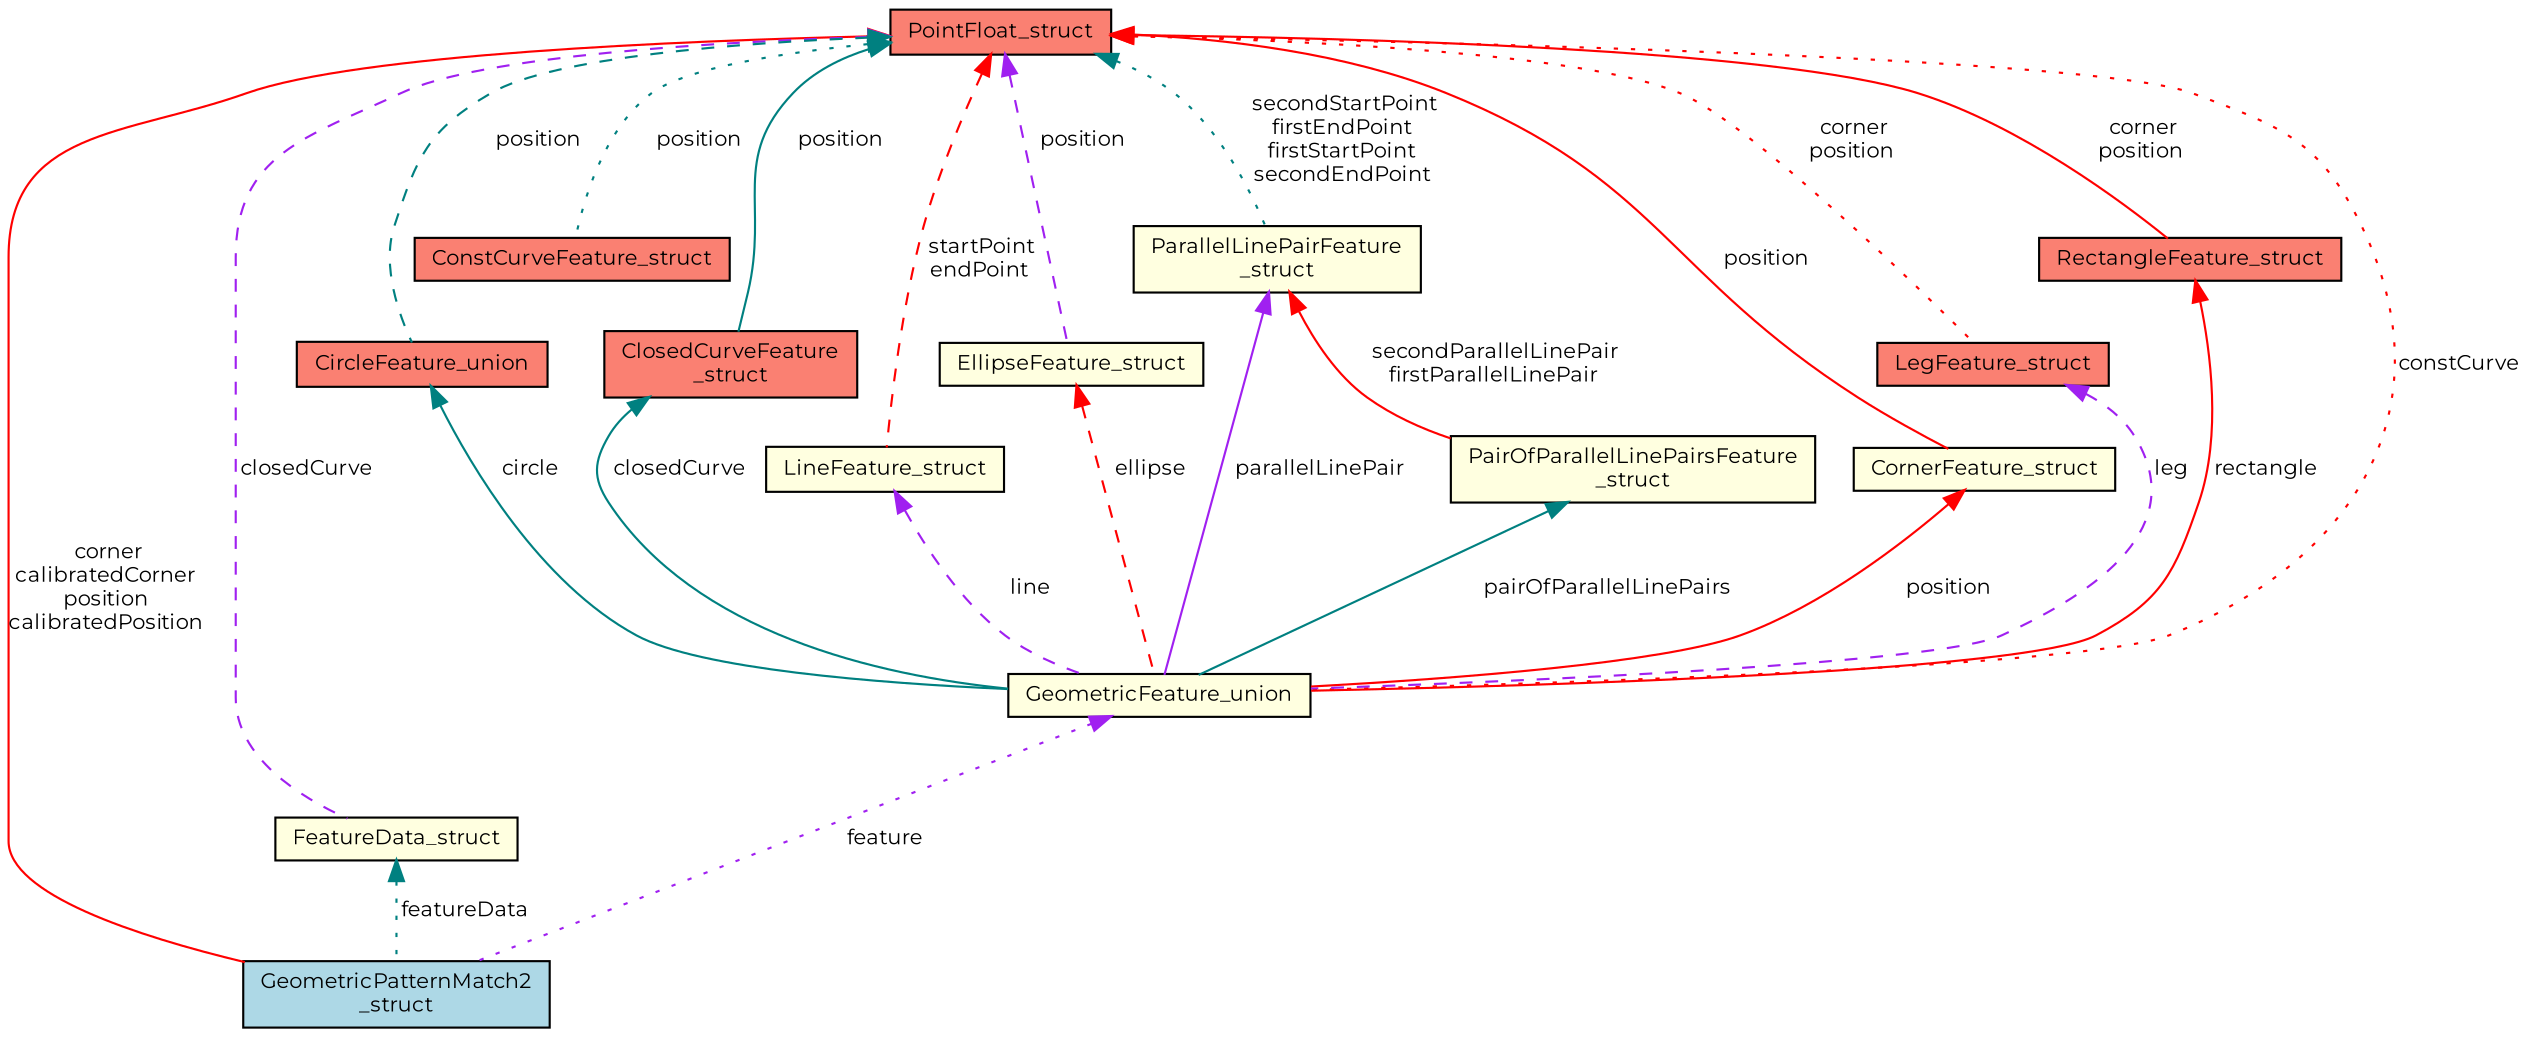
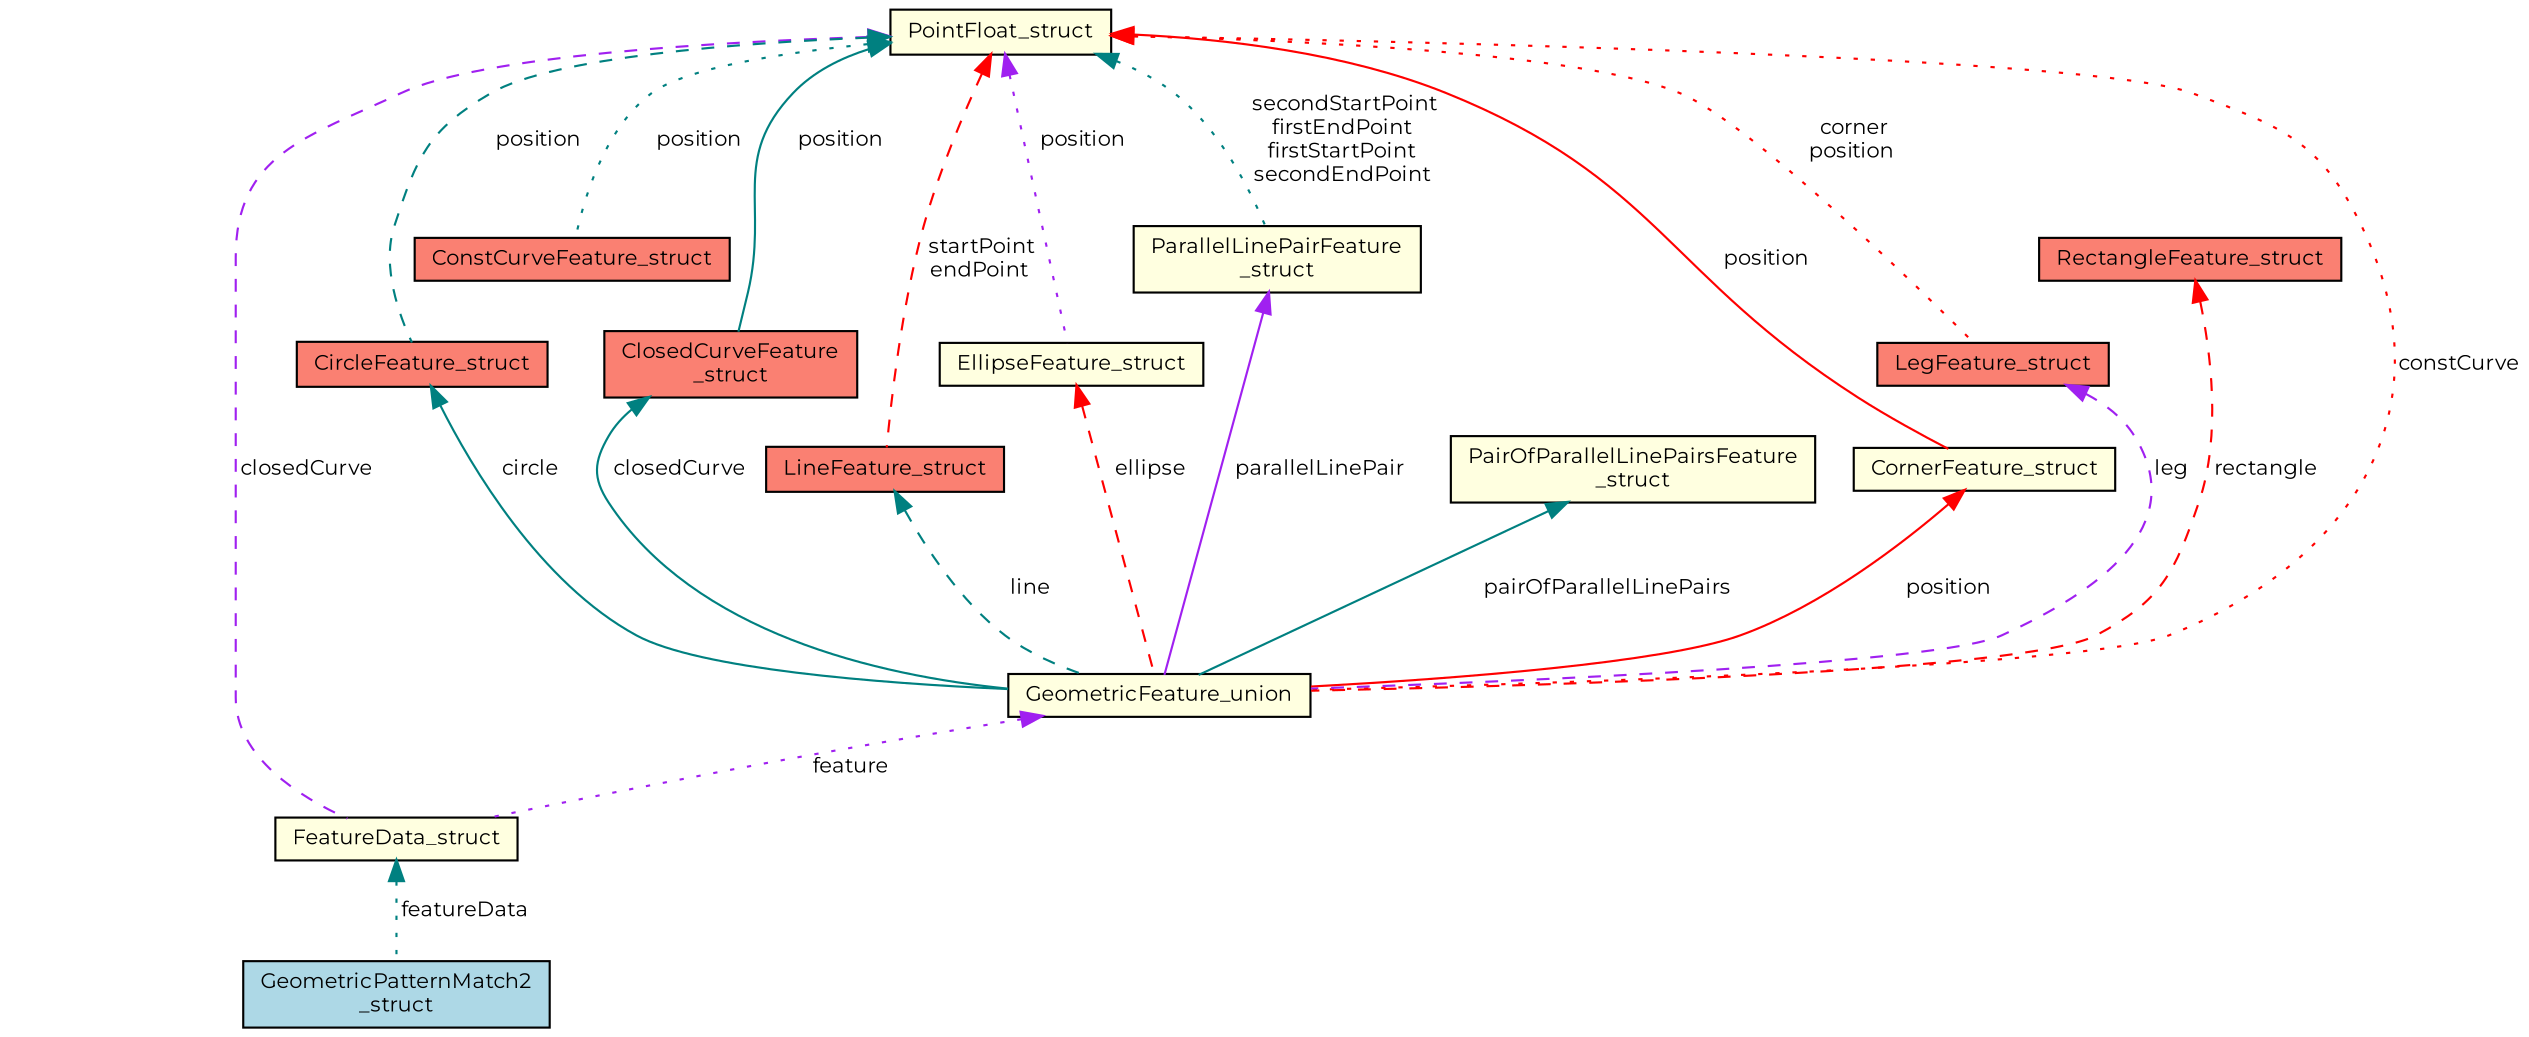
node "PointFloat_struct": fillcolor salmon -> lightyellow
edge "RectangleFeature_struct" -> "PointFloat_struct": removed, label "corner position"
edge "EllipseFeature_struct" -> "PointFloat_struct": style dashed -> dotted
edge "GeometricPatternMatch2 _struct" -> "PointFloat_struct": removed, label "corner calibratedCorner position calibratedPosition"
node "CircleFeature_union": label "CircleFeature_union" -> "CircleFeature_struct"
edge "PairOfParallelLinePairsFeature _struct" -> "ParallelLinePairFeature _struct": removed, label "secondParallelLinePair firstParallelLinePair"
node "LineFeature_struct": fillcolor lightyellow -> salmon
edge "GeometricFeature_union" -> "LineFeature_struct": color purple -> teal
edge "GeometricFeature_union" -> "RectangleFeature_struct": style solid -> dashed
edge "GeometricPatternMatch2 _struct" -> "GeometricFeature_union": now "FeatureData_struct" -> "GeometricFeature_union"
